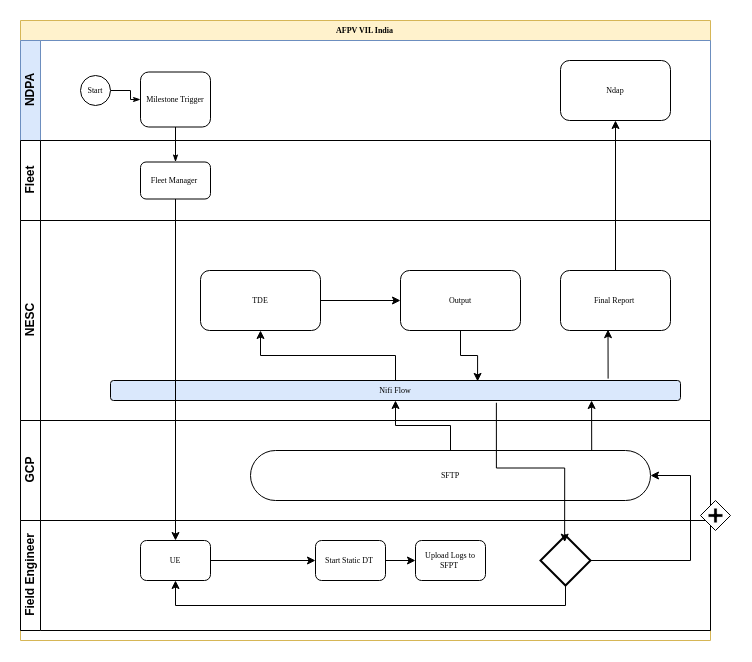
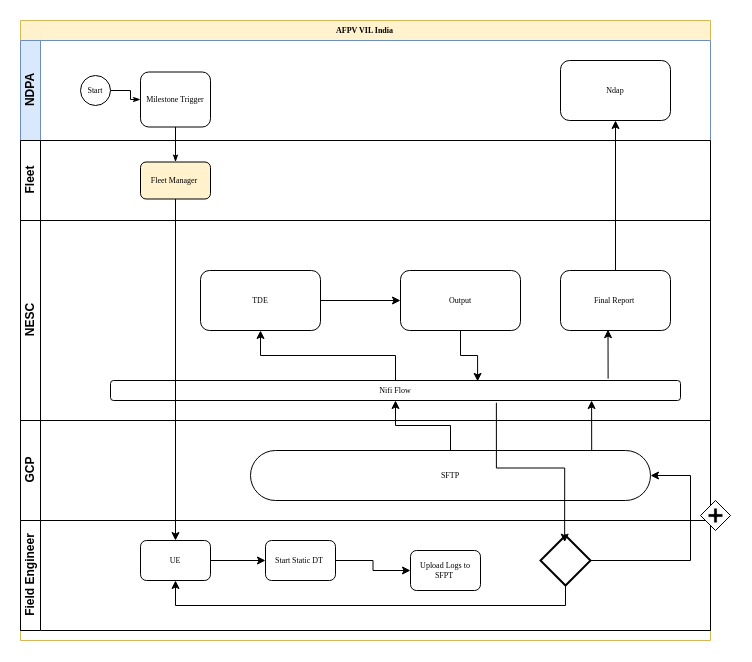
node "Fleet Manager": fillcolor #ffffff -> #fff2cc
node "Nifi Flow": fillcolor #dae8fc -> #ffffff
node "Start Static DT": moved (351, 561) -> (301, 561)
node "Upload Logs to SFPT": moved (451, 561) -> (446, 571)
